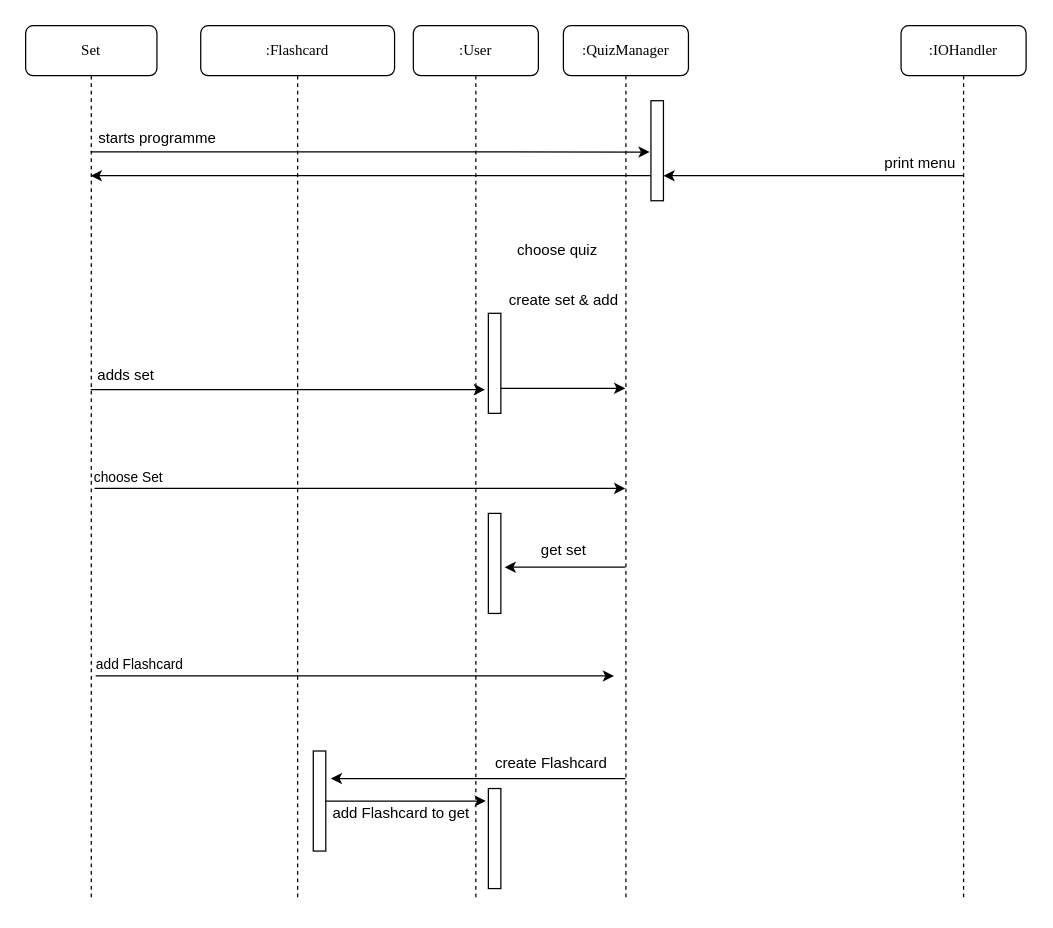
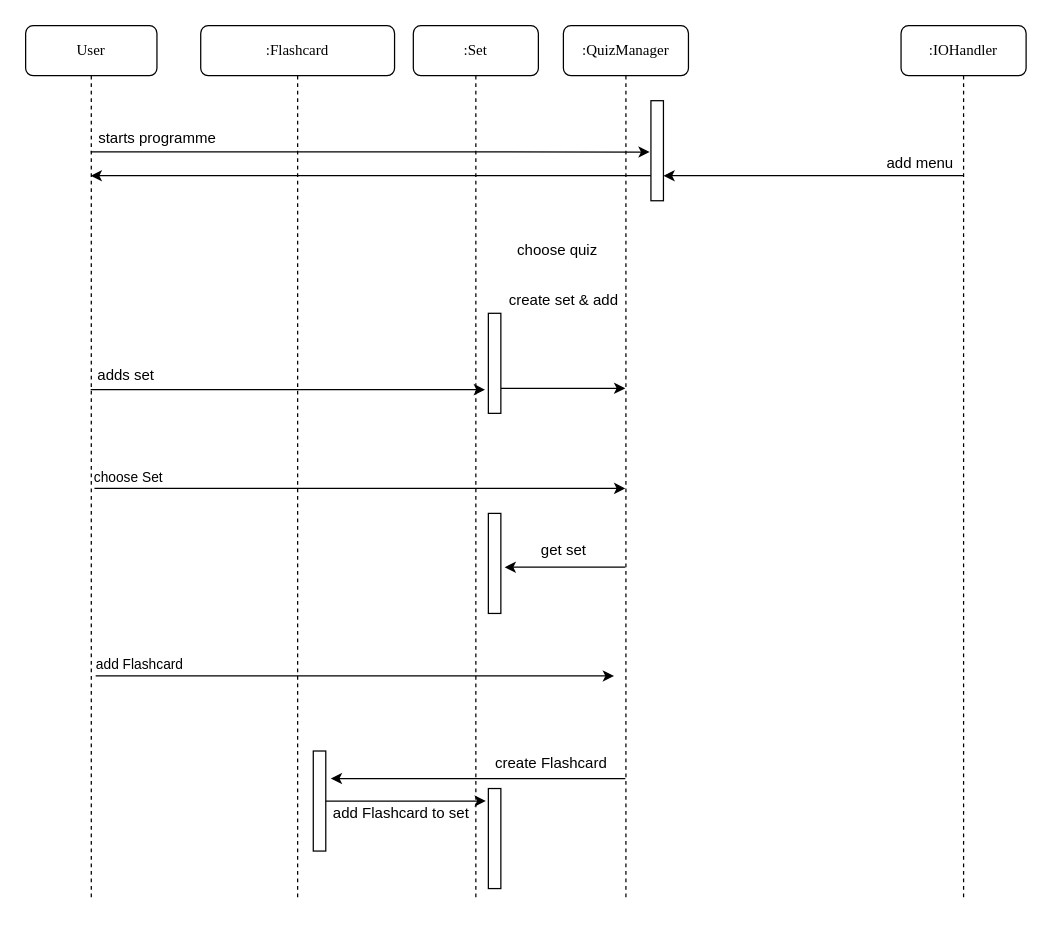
node "Set": label "Set" -> "User"
node ":User": label ":User" -> ":Set"
node "print menu": label "print menu" -> "add menu"
node "add Flashcard to get": label "add Flashcard to get" -> "add Flashcard to set"
